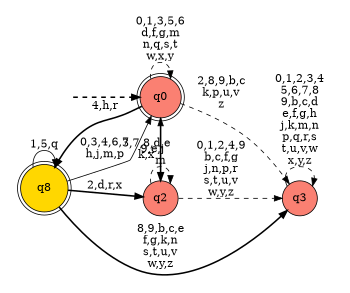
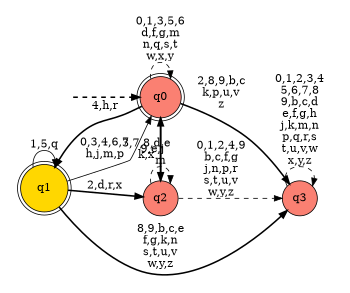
edge "q0" -> "q3": style dashed -> bold
edge "q2" -> "q0": style dashed -> bold
node "q8": label "q8" -> "q1"
